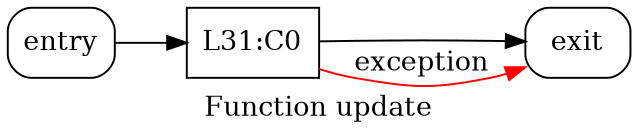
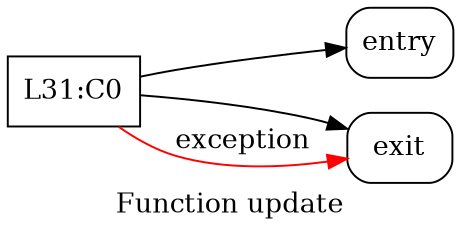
edge "entry" -> "L31:C0": reversed
